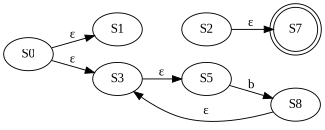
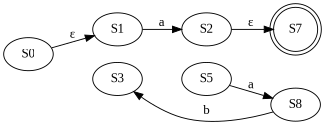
edge "S1" -> "S2": added, label "a"
edge "S0" -> "S3": removed, label "ε"
edge "S3" -> "S5": removed, label "ε"
edge "S5" -> "S8": label "b" -> "a"
edge "S8" -> "S3": label "ε" -> "b"
